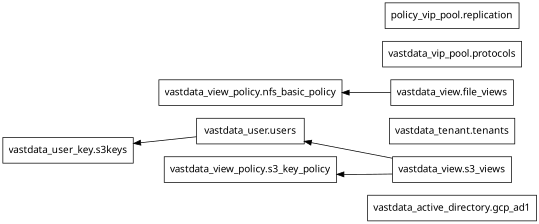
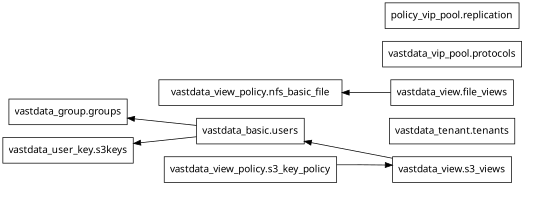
node "vastdata_view_policy.nfs_basic_policy": label "vastdata_view_policy.nfs_basic_policy" -> "vastdata_view_policy.nfs_basic_file"
node "vastdata_group.groups": added
node "vastdata_user.users": label "vastdata_user.users" -> "vastdata_basic.users"
edge "vastdata_view.s3_views" -> "vastdata_view_policy.s3_key_policy": reversed
node "vastdata_active_directory.gcp_ad1": removed
